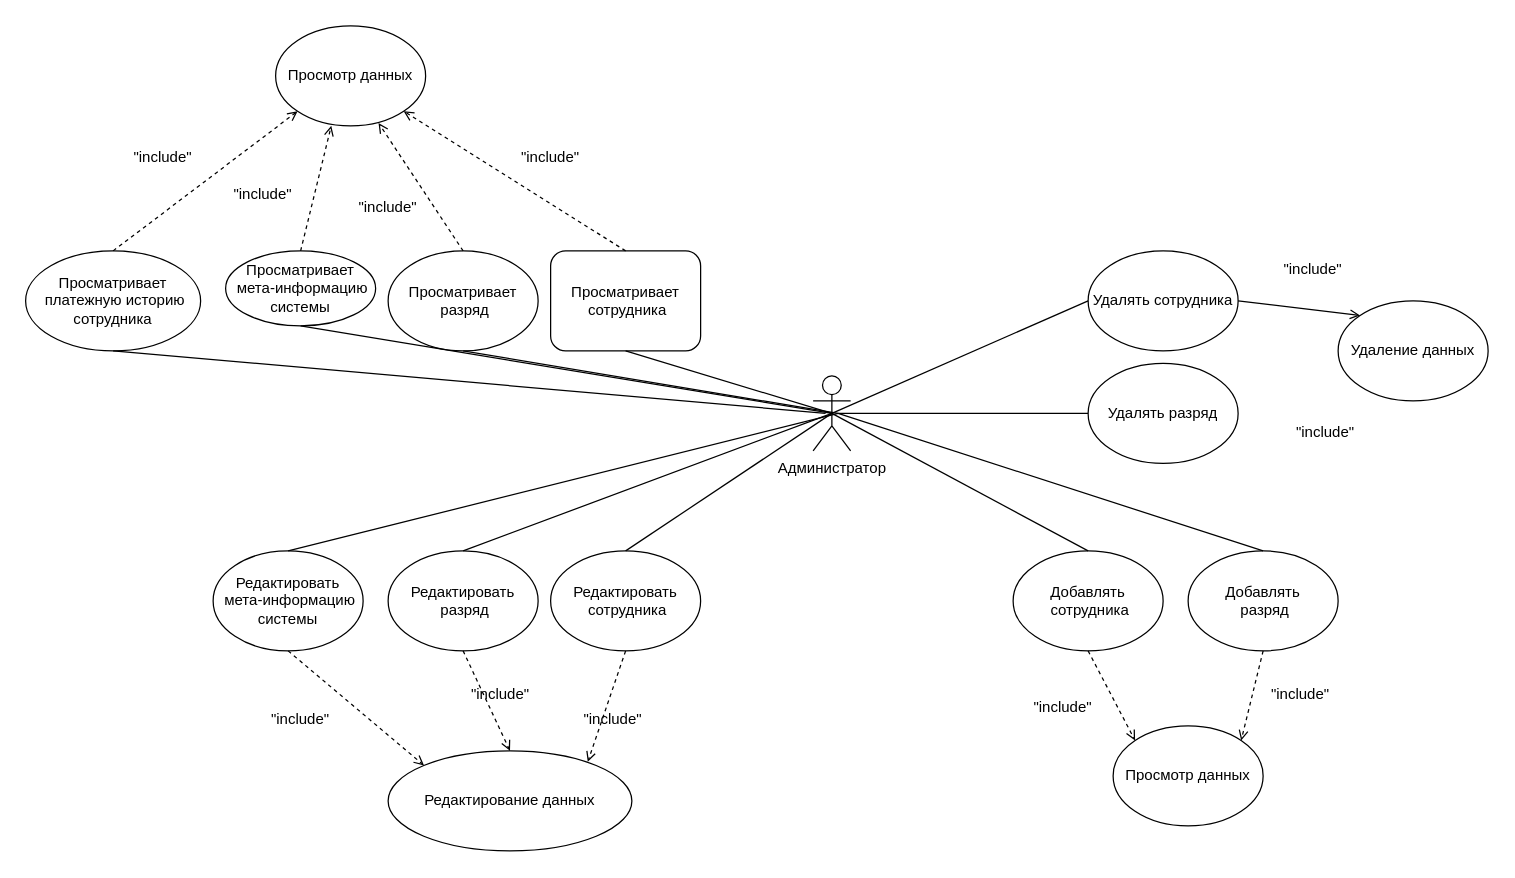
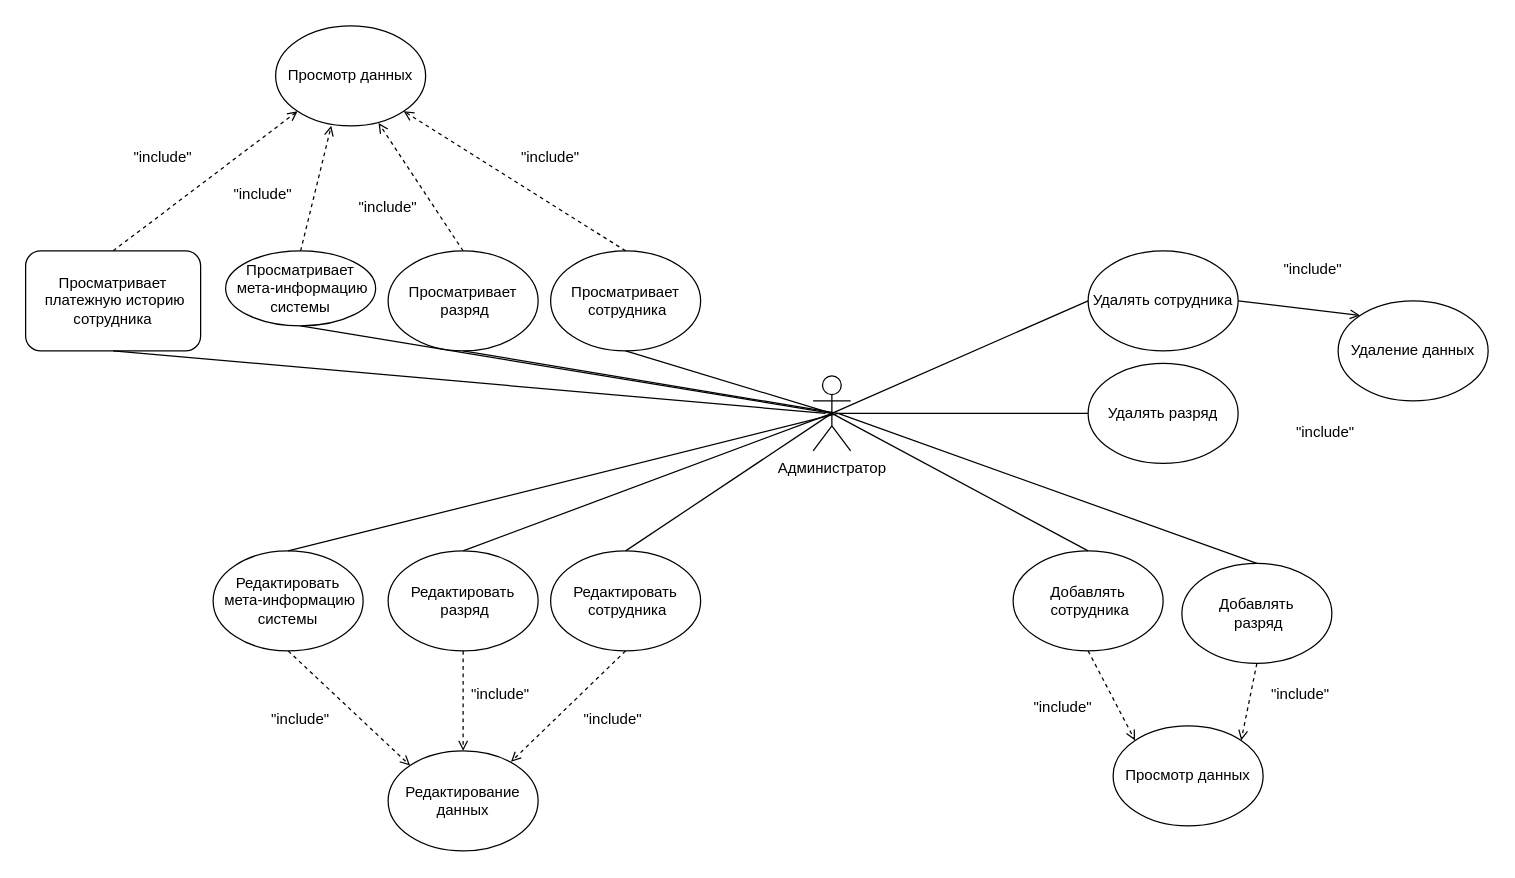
node "Просматривает платежную историю сотрудника": shape ellipse -> rounded rectangle
node "Просматривает сотрудника": shape rounded rectangle -> ellipse
node "Добавлять разряд": moved (1263, 601) -> (1257, 613)
node "Редактирование данных": size 244x100 -> 150x100
